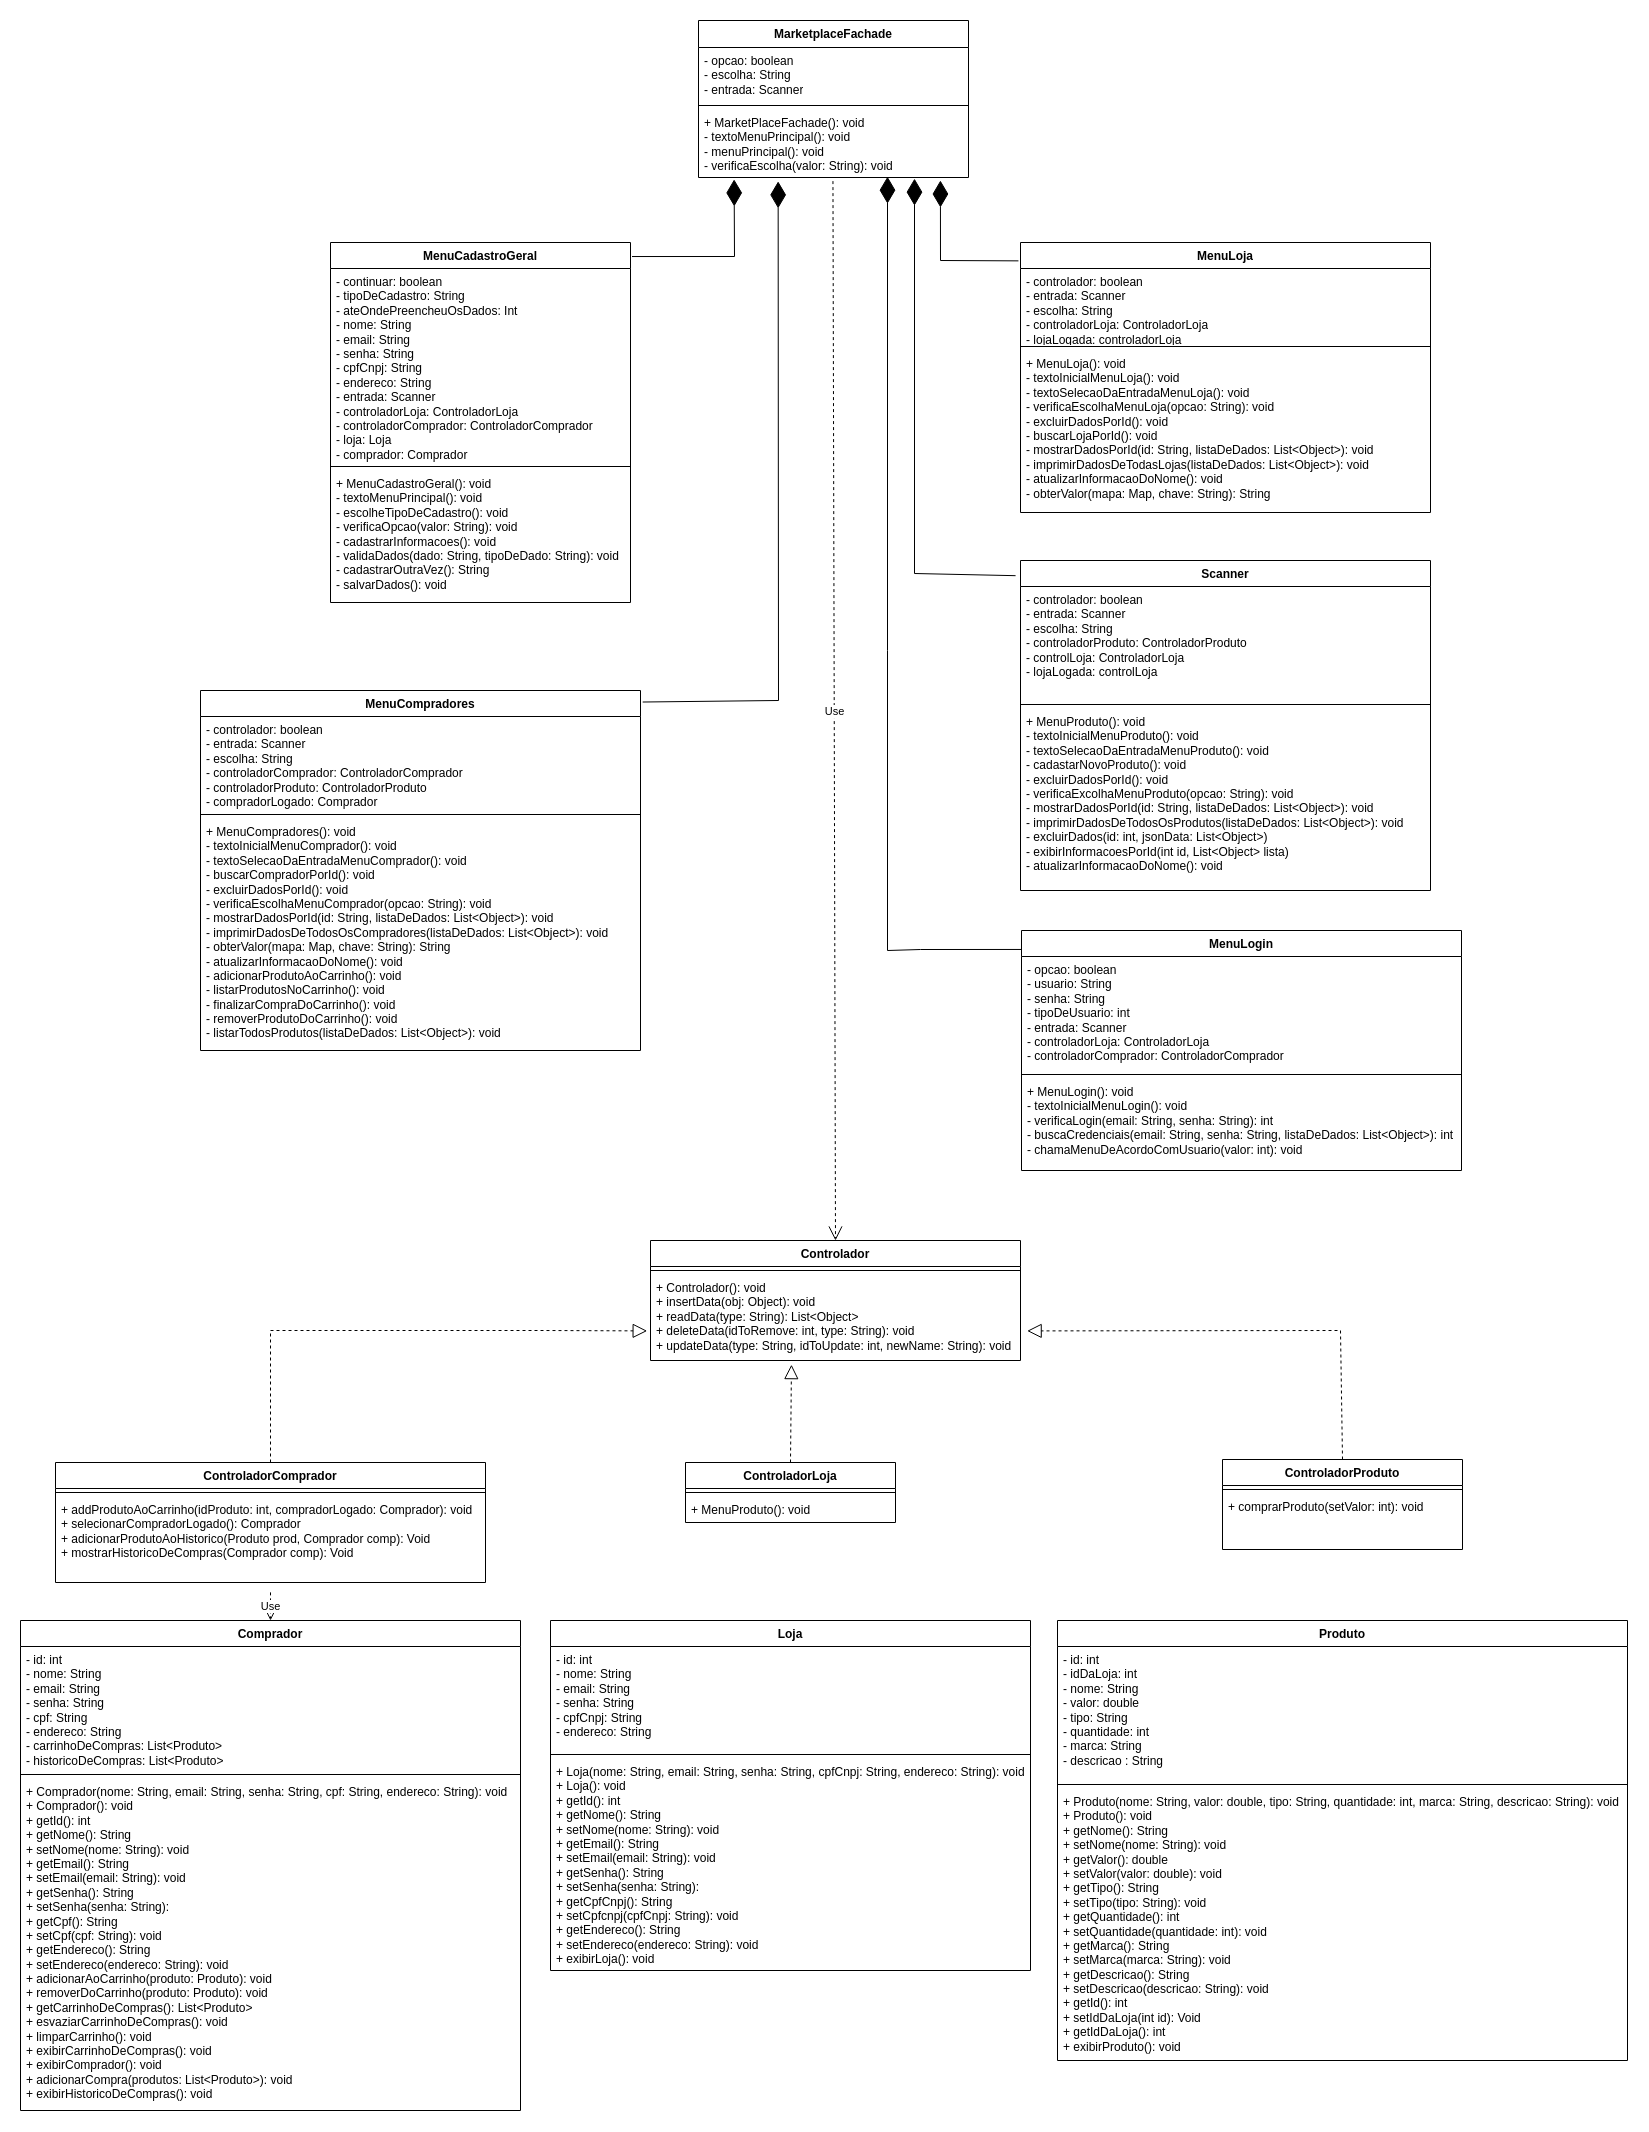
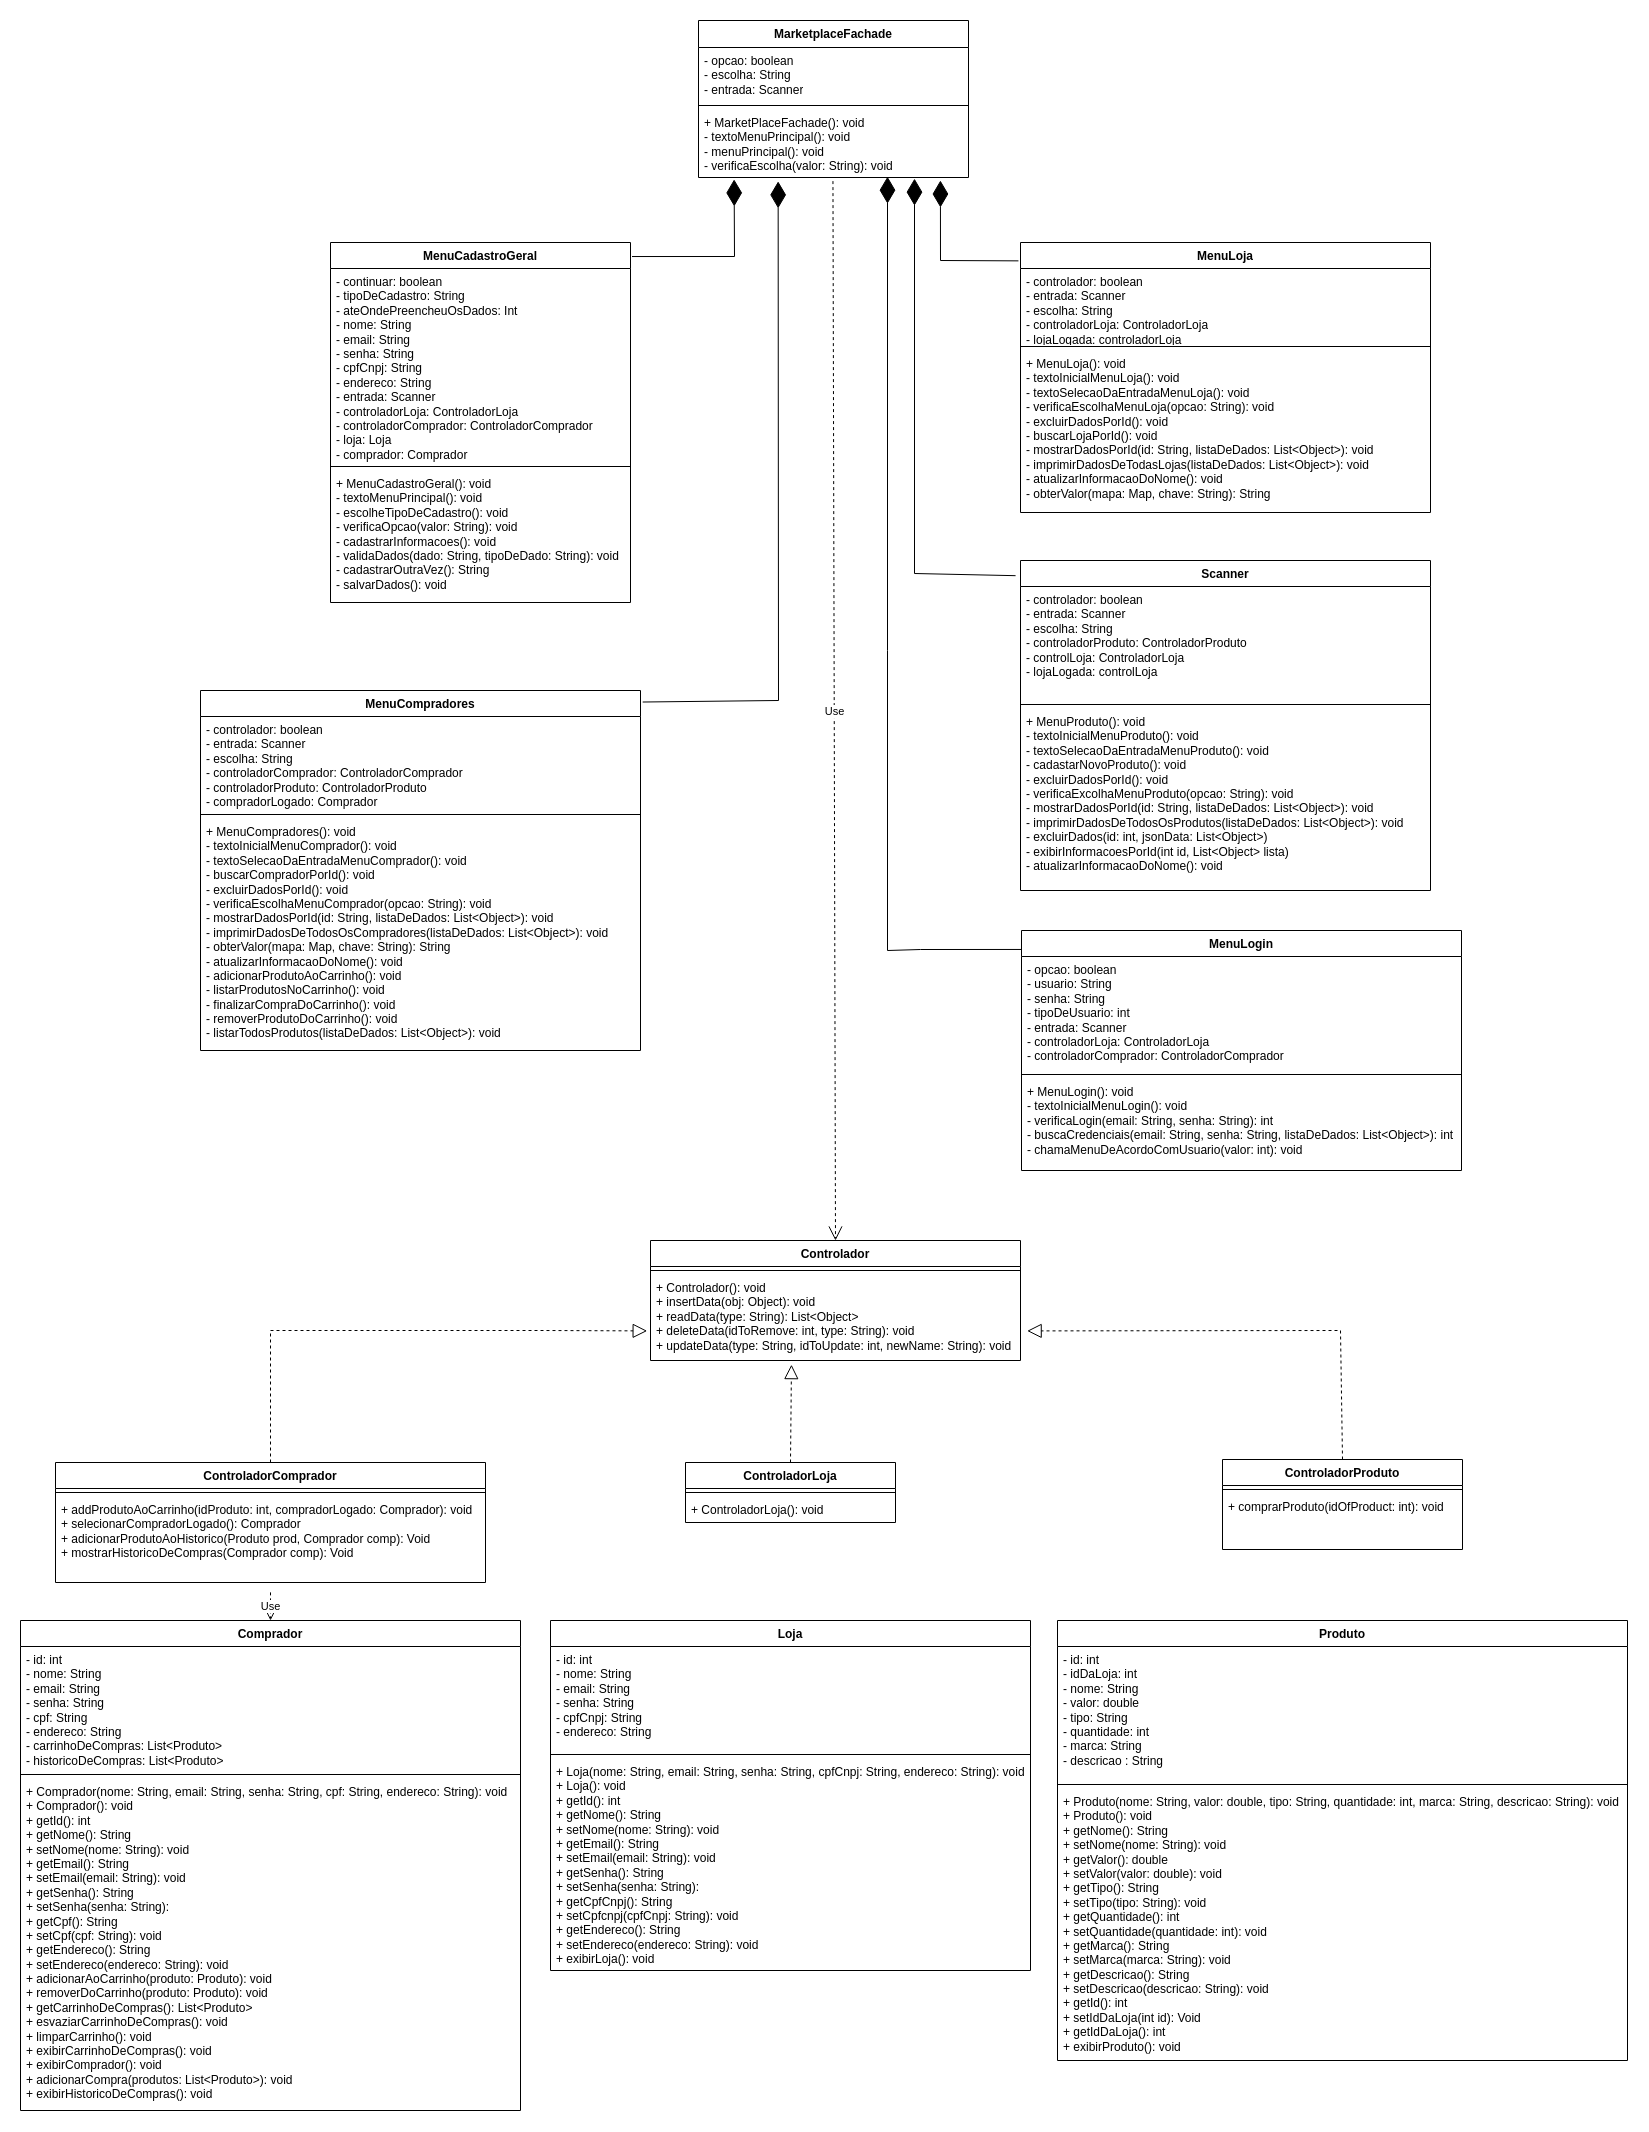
node "+ comprarProduto(setValor: int): void": label "+ comprarProduto(setValor: int): void" -> "+ comprarProduto(idOfProduct: int): void"
node "+ MenuProduto(): void": label "+ MenuProduto(): void" -> "+ ControladorLoja(): void"
